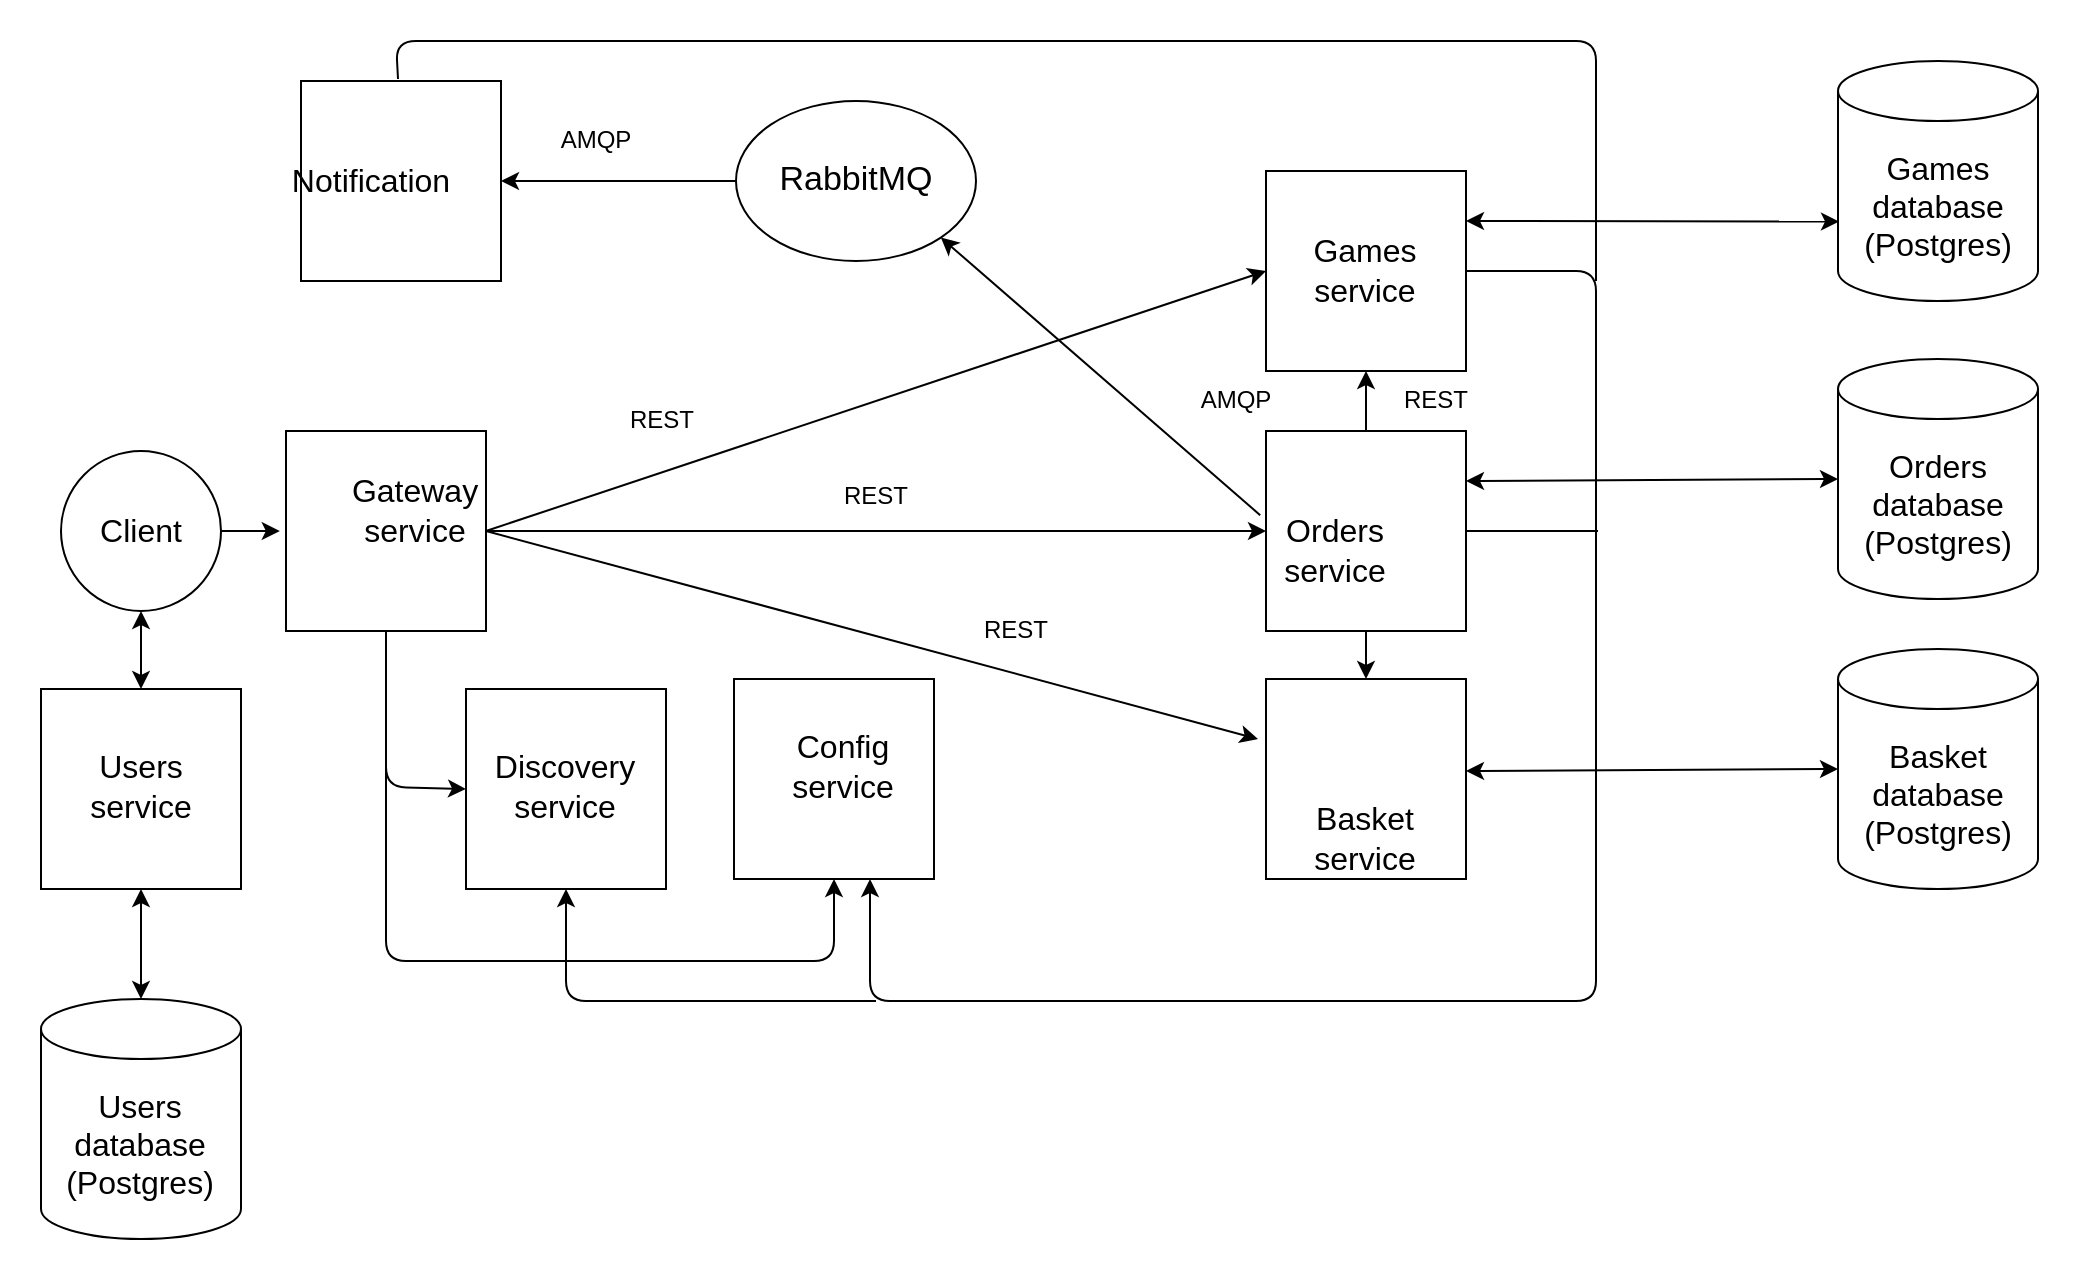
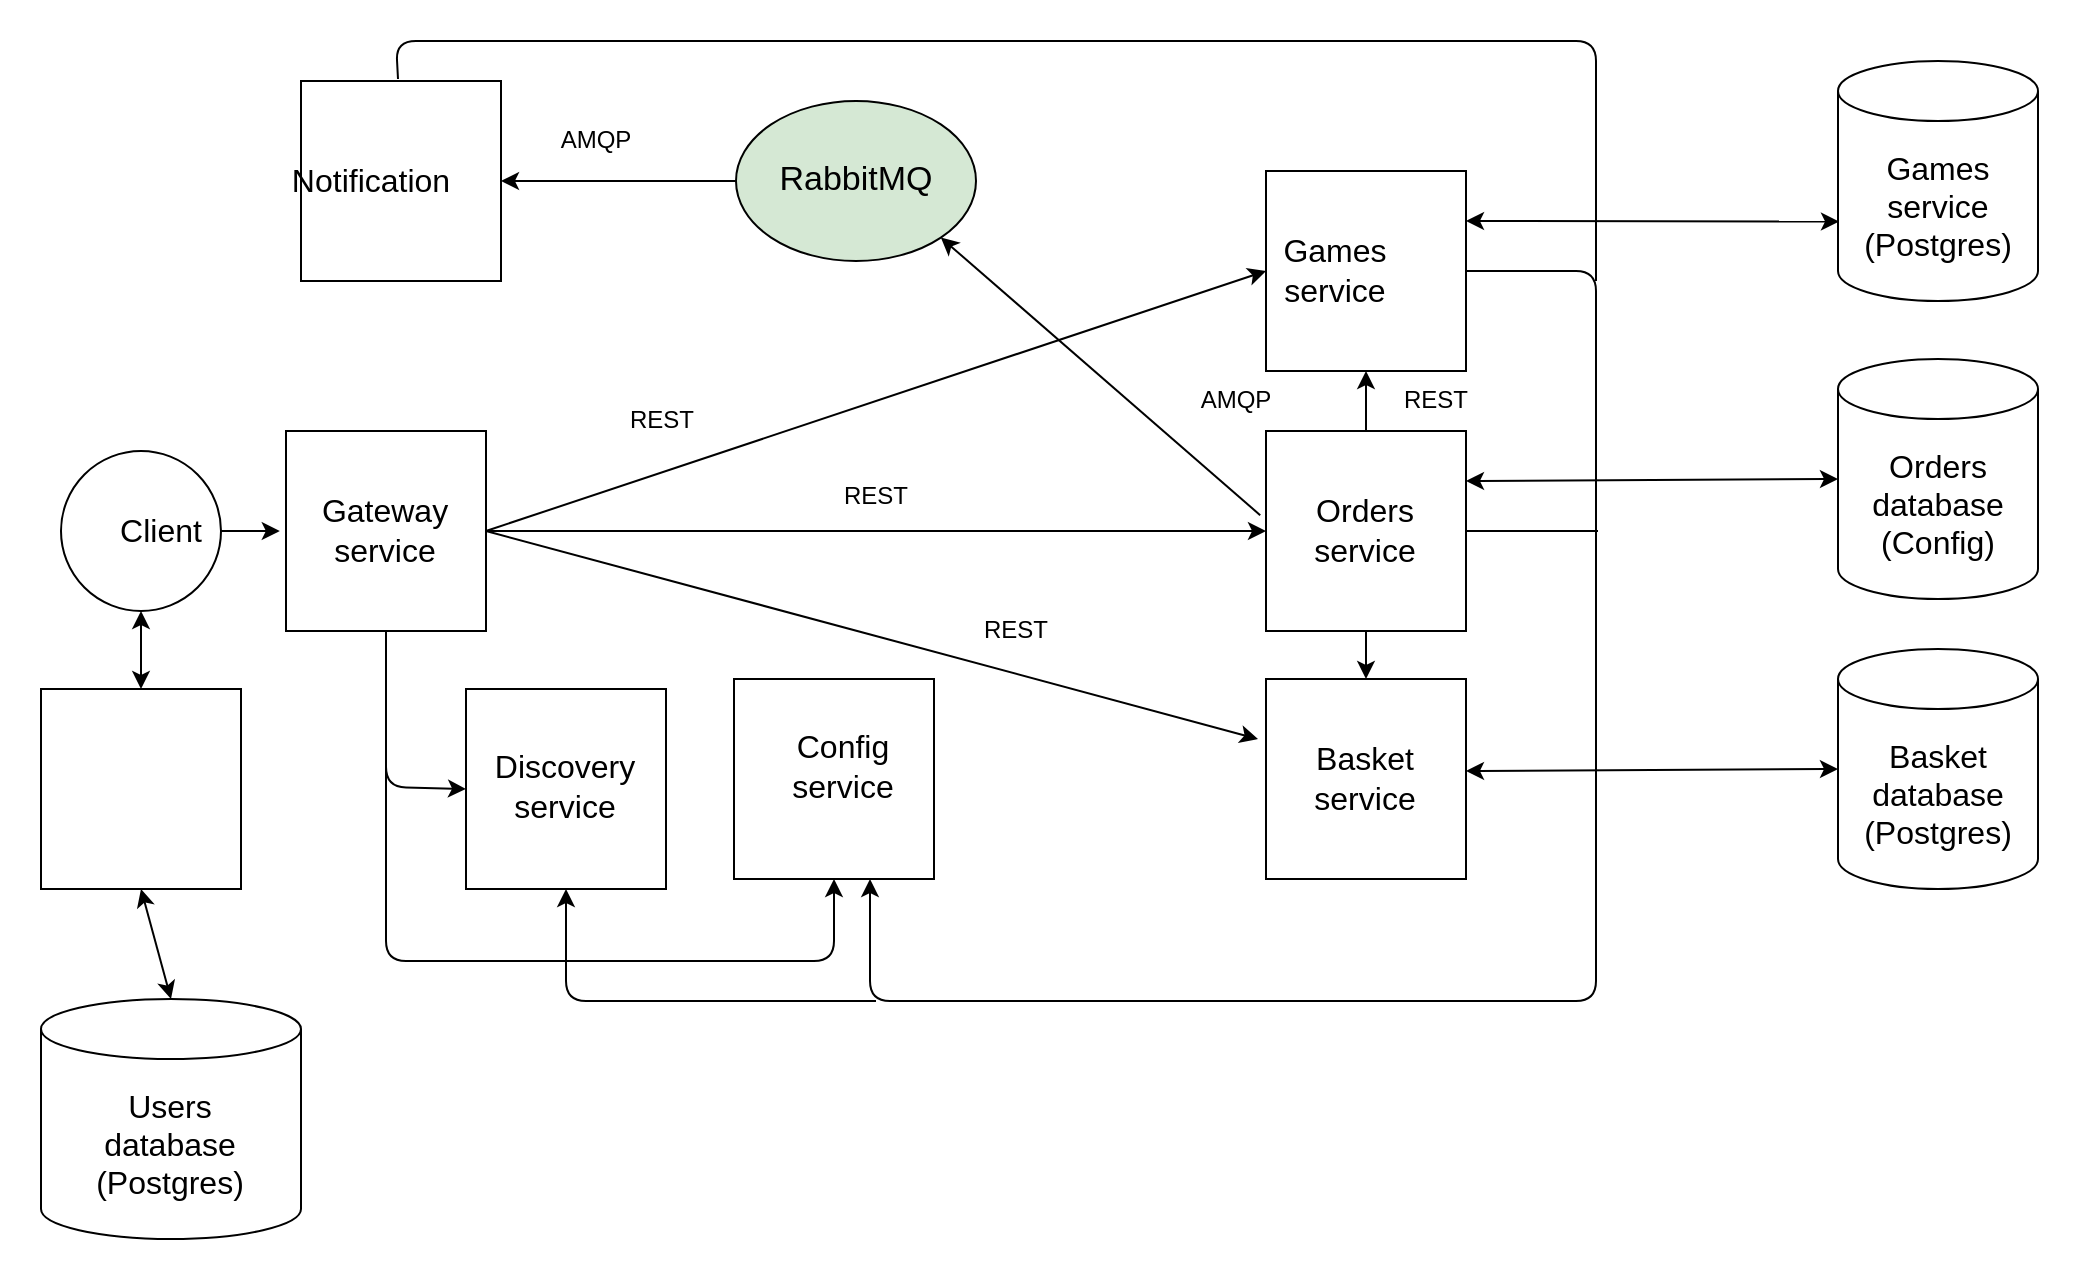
node "RabbitMQ": fillcolor #ffffff -> #d5e8d4
node "Games database (Postgres)": label "Games database (Postgres)" -> "Games service (Postgres)"
node "Games service": moved (1366, 271) -> (1336, 271)
node "Orders database (Postgres)": label "Orders database (Postgres)" -> "Orders database (Config)"
node "Gateway service": moved (416, 511) -> (386, 531)
node "Client": moved (141, 531) -> (161, 531)
node "Orders service": moved (1336, 551) -> (1366, 531)
node "Users service": removed
node "Basket service": moved (1366, 839) -> (1366, 779)
node "Users database (Postgres)": size 200x240 -> 260x240
